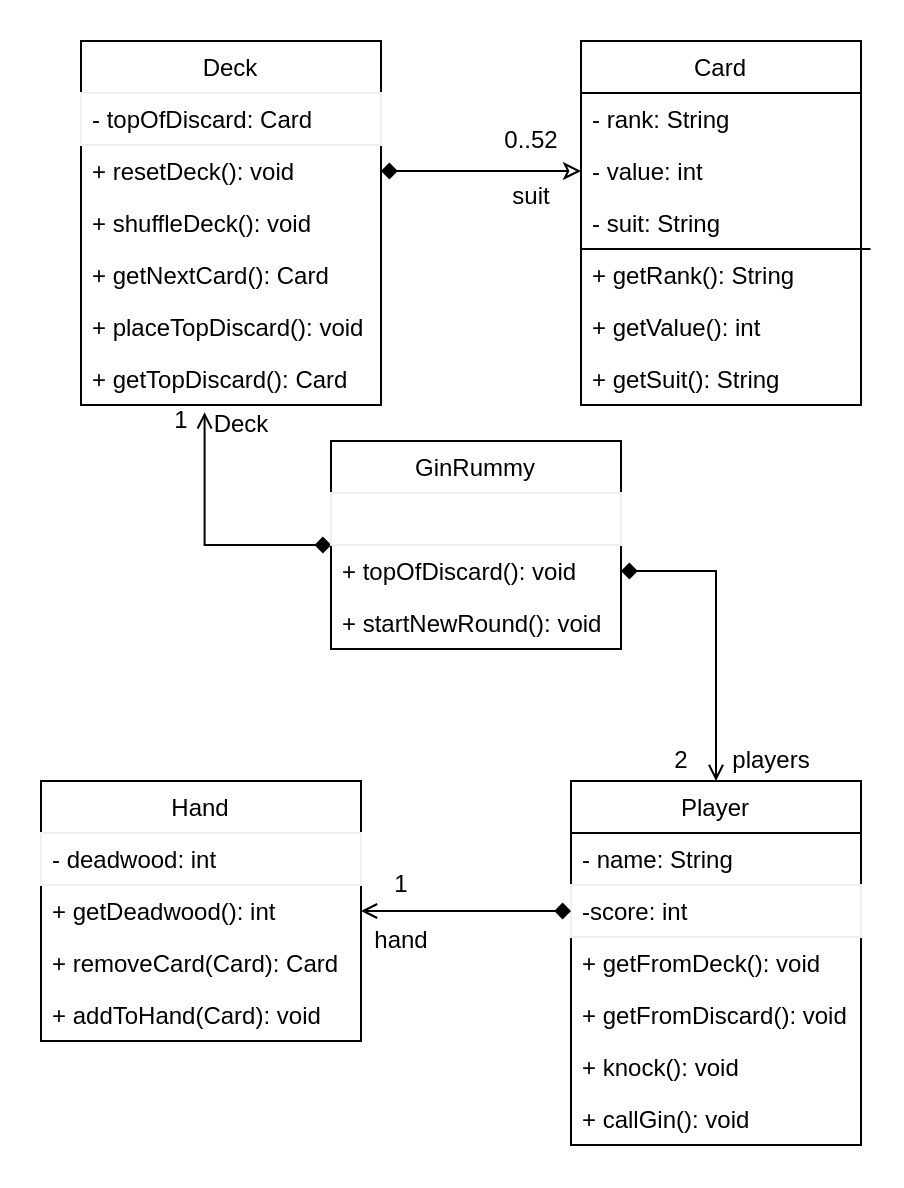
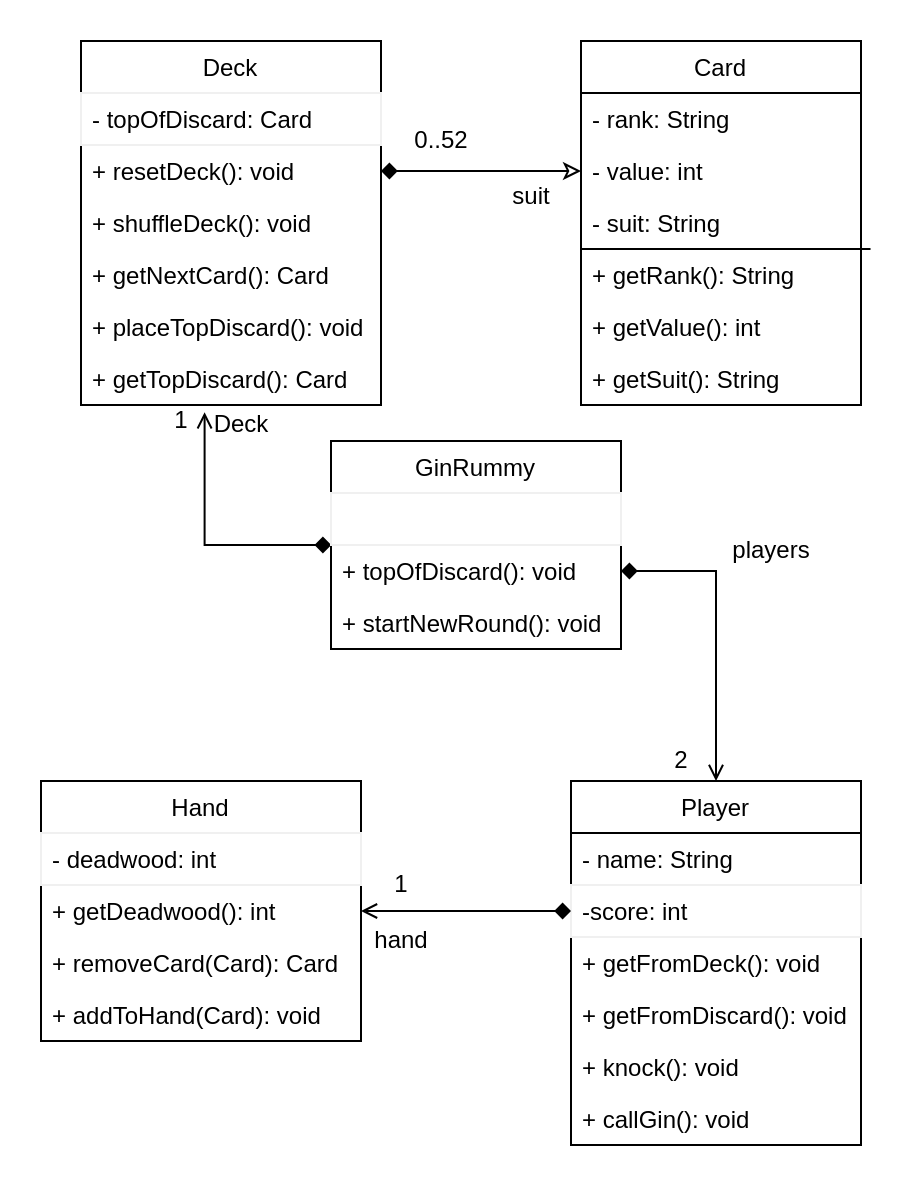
node "0..52": moved (531, 141) -> (441, 141)
node "players": moved (771, 761) -> (771, 551)
